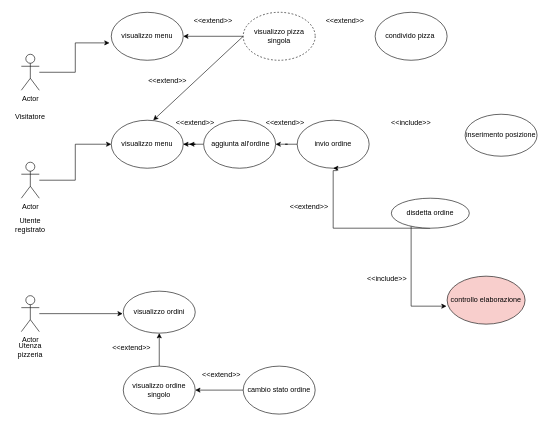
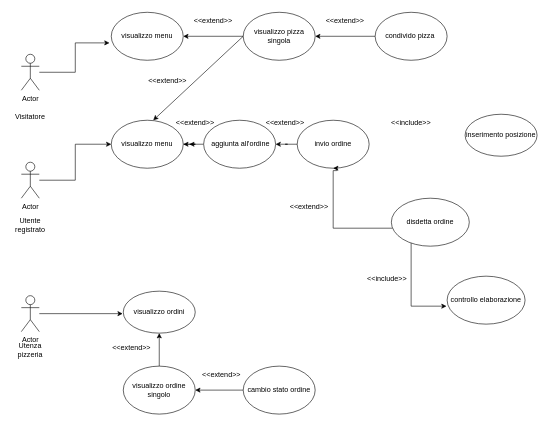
node "visualizzo pizza singola": style dashed -> solid
edge "condivido pizza" -> "visualizzo pizza singola": added
node "disdetta ordine": size 78x30 -> 78x48
node "controllo elaborazione": fillcolor #f8cecc -> #ffffff
